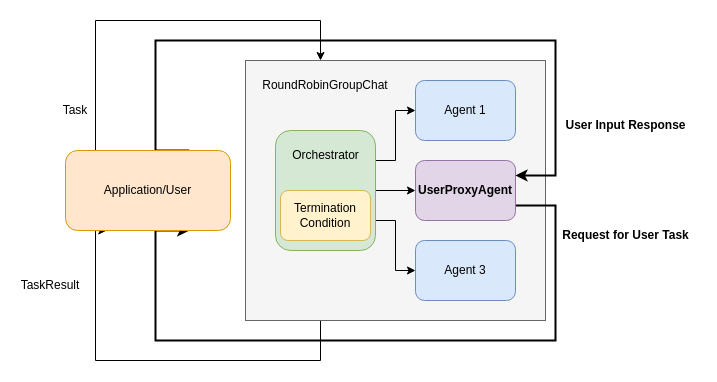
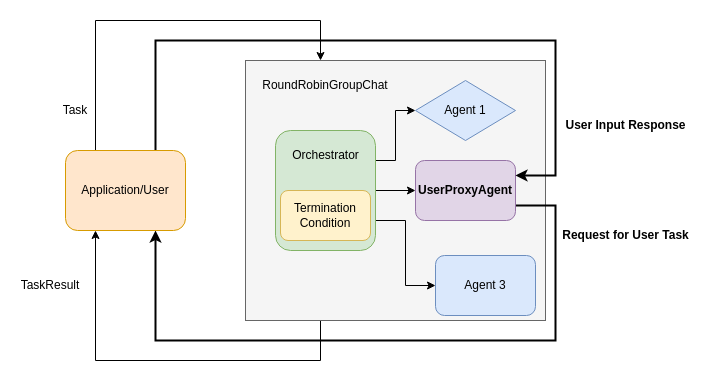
node "Agent 1": shape rounded rectangle -> diamond
node "Application/User": size 165x80 -> 120x80
node "Agent 3": moved (466, 271) -> (486, 286)
